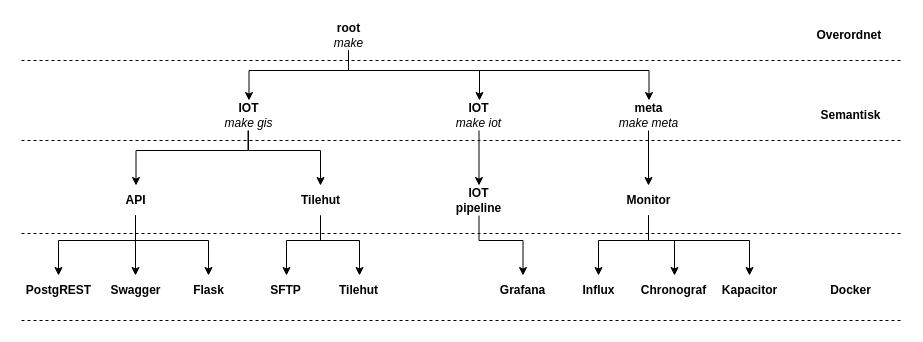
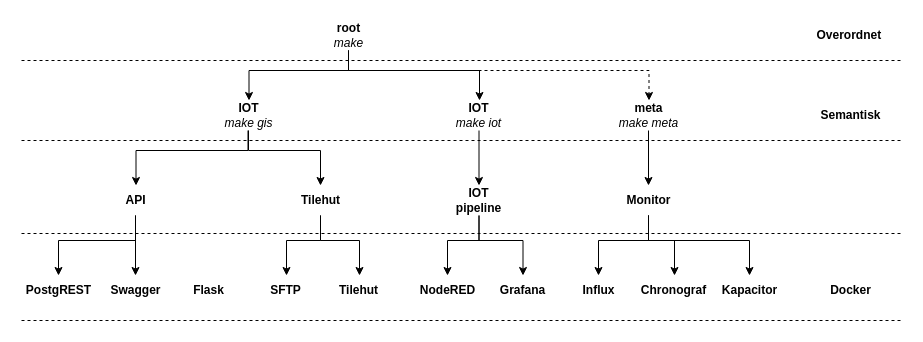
edge "root make" -> "meta make meta": style solid -> dashed
edge "API" -> "Flask": removed
edge "IOT pipeline" -> "NodeRED": added
node "NodeRED": added
